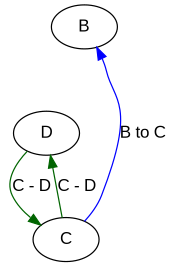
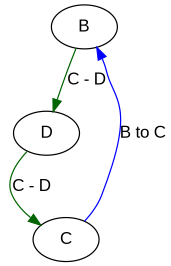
edge "C" -> "D": now "B" -> "D"
